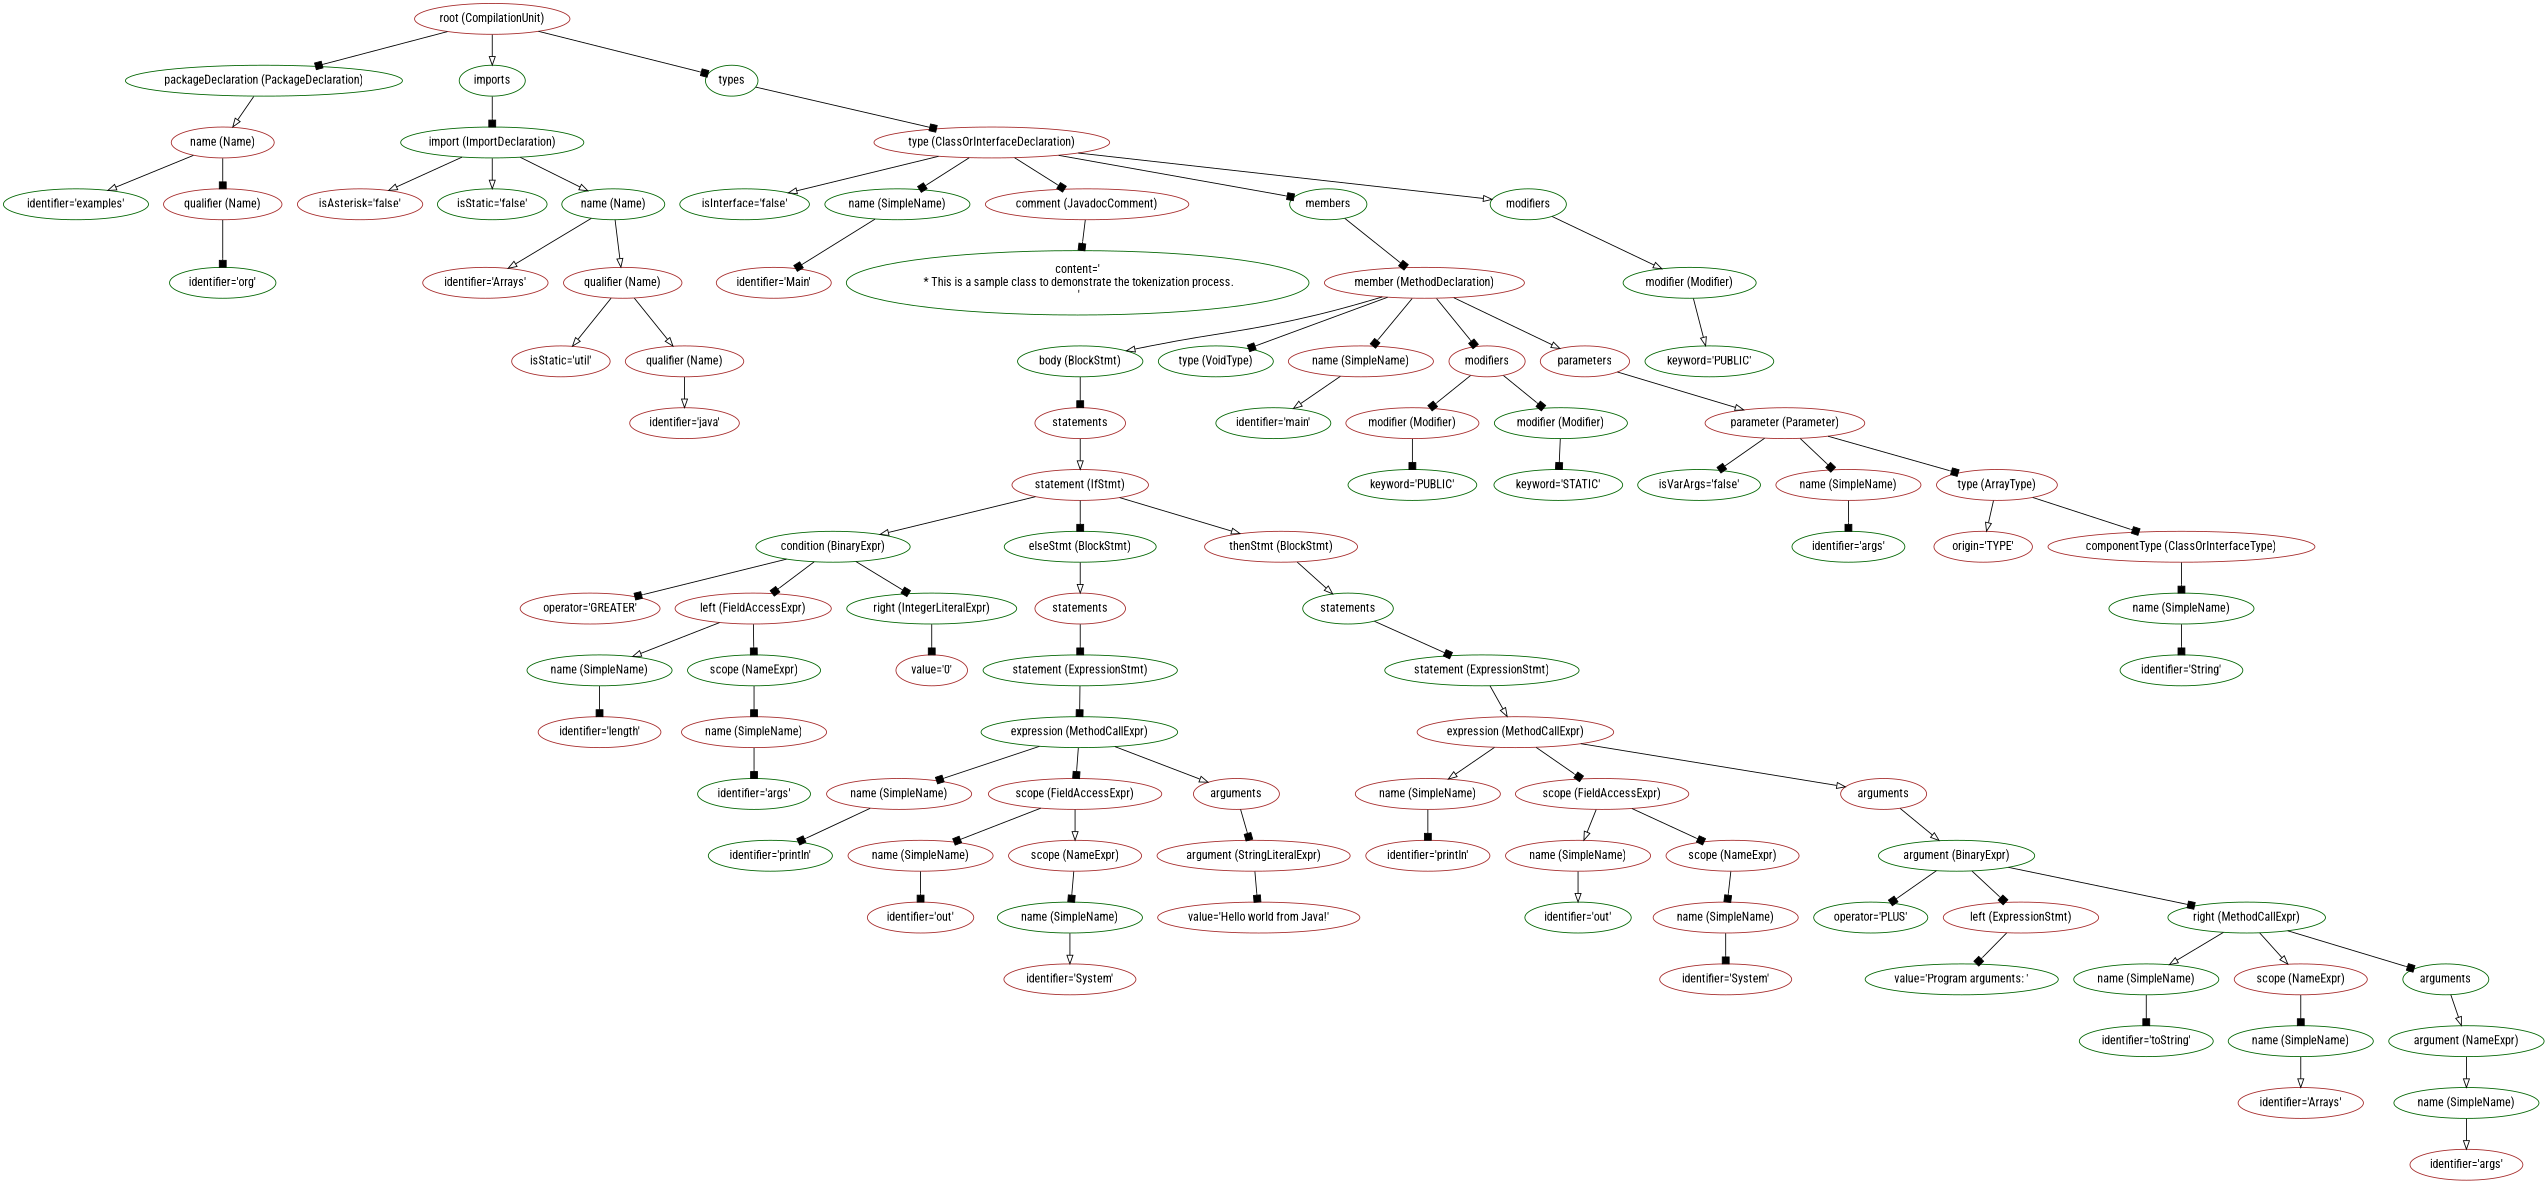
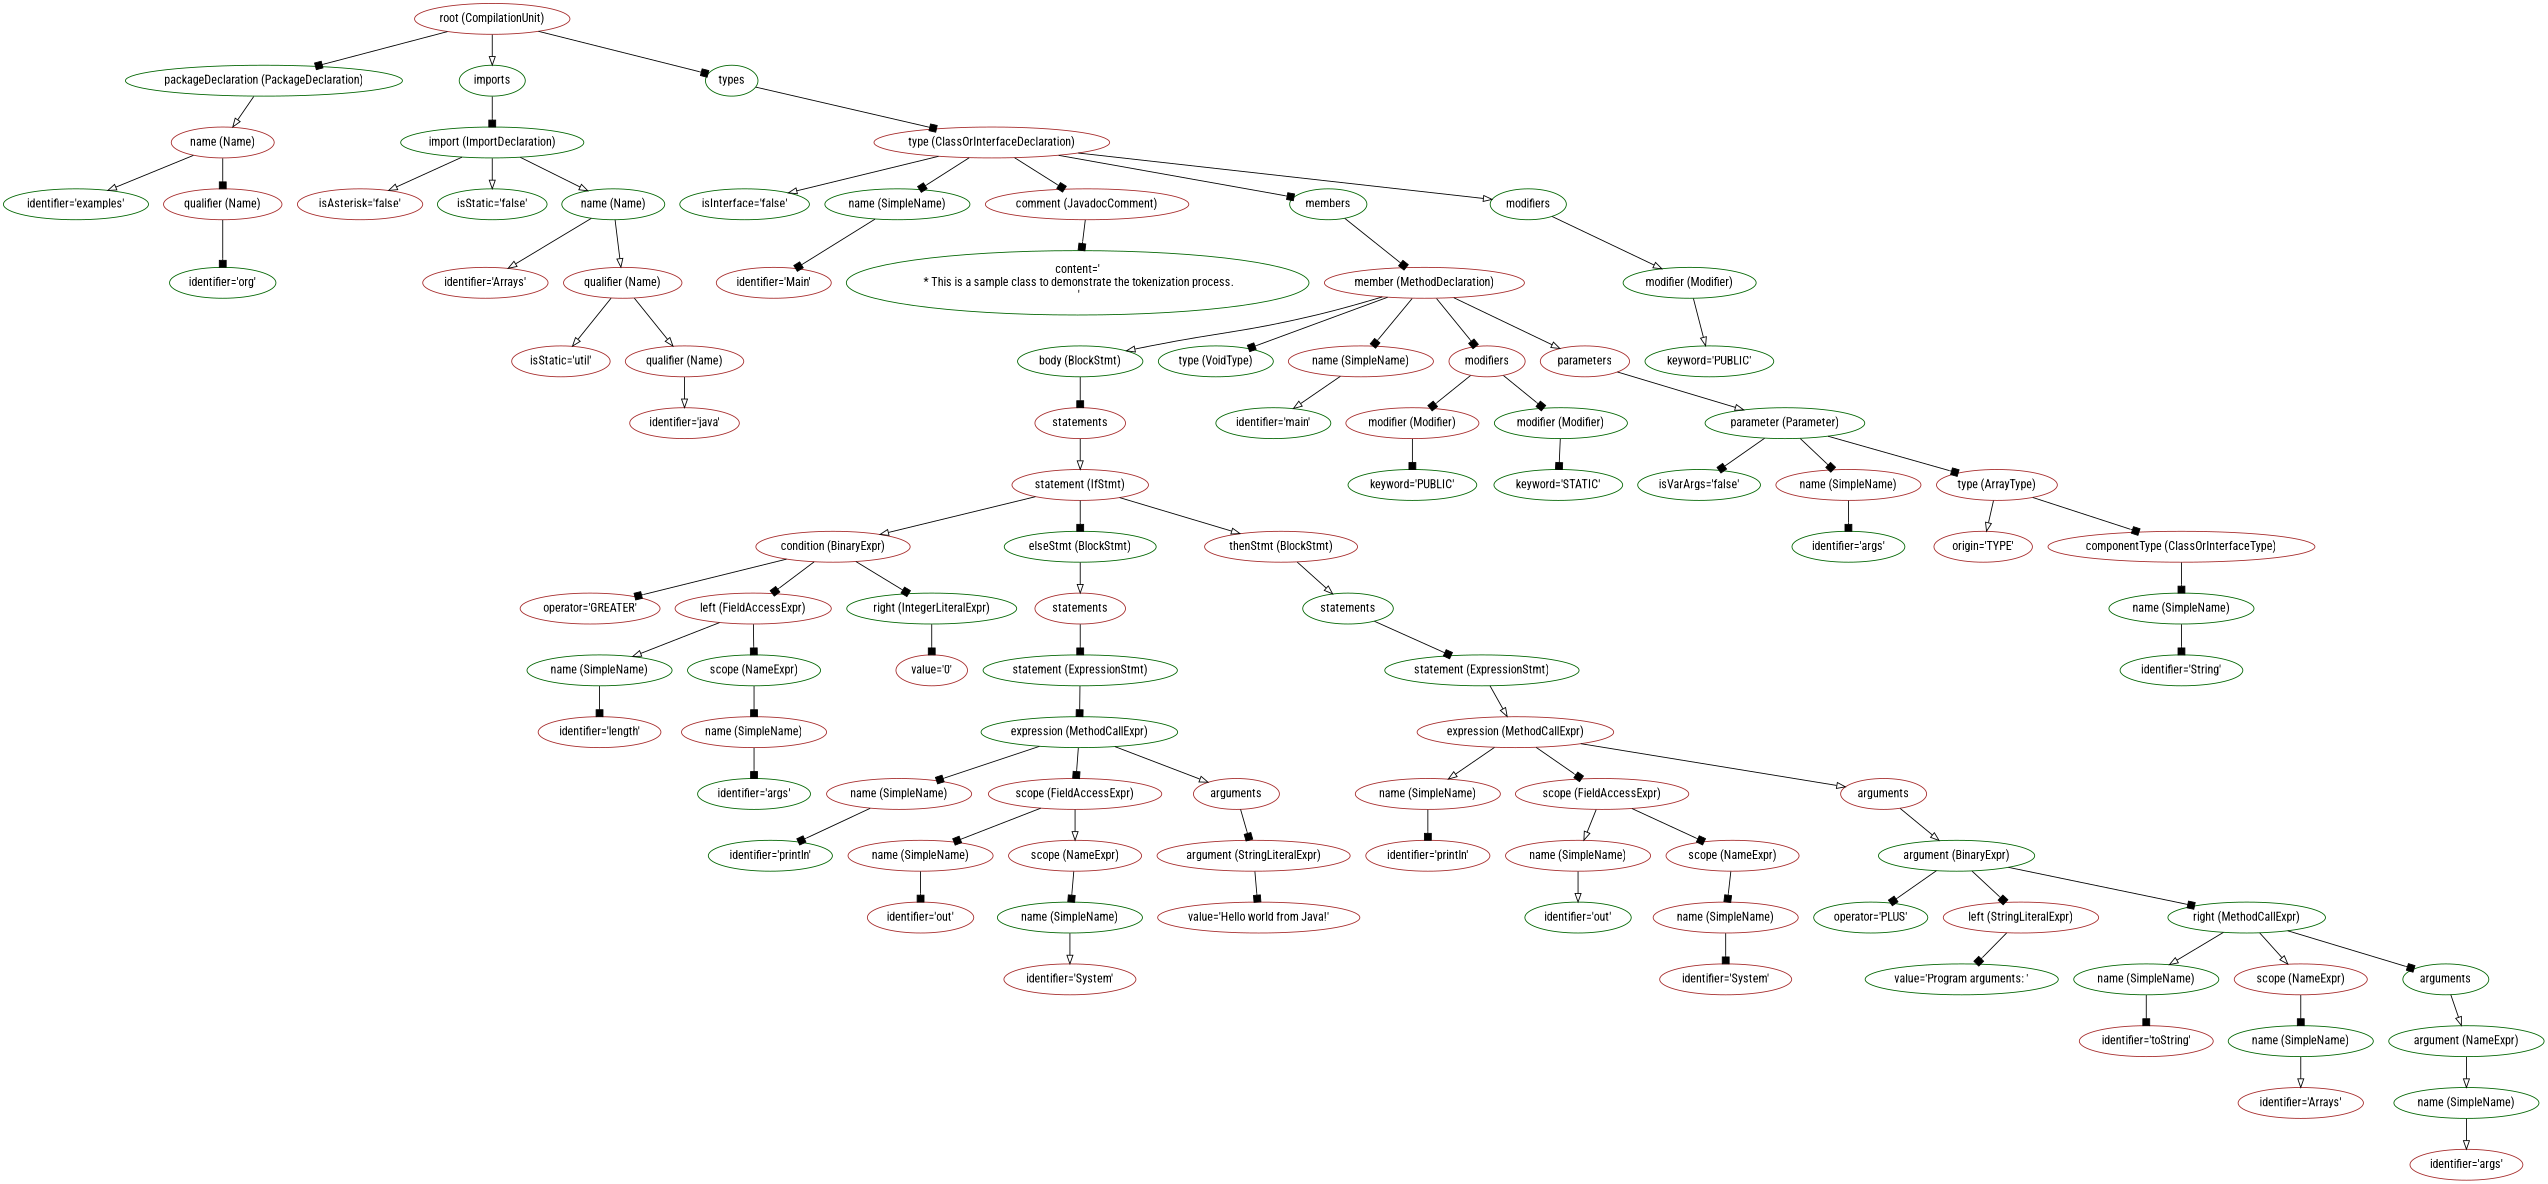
node "parameter (Parameter)": color brown -> darkgreen
node "condition (BinaryExpr)": color darkgreen -> brown
node "left (ExpressionStmt)": label "left (ExpressionStmt)" -> "left (StringLiteralExpr)"
node "identifier='toString'": color darkgreen -> brown
